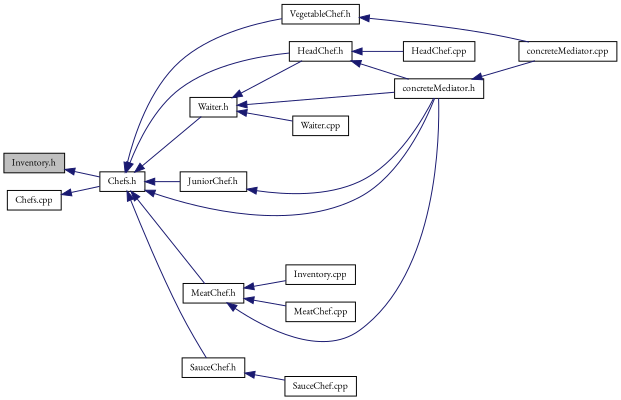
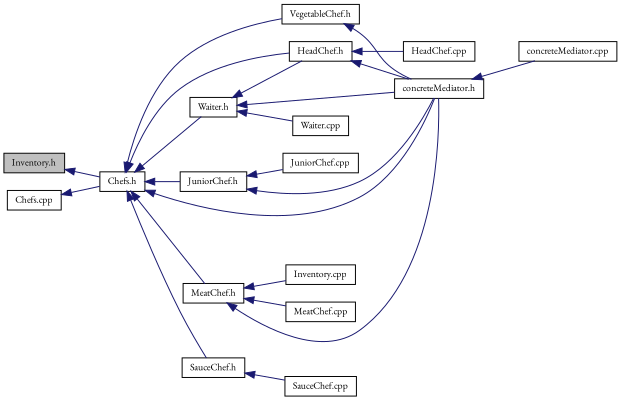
edge "concreteMediator.cpp" -> "VegetableChef.h": now "concreteMediator.h" -> "VegetableChef.h"
node "JuniorChef.cpp": added
